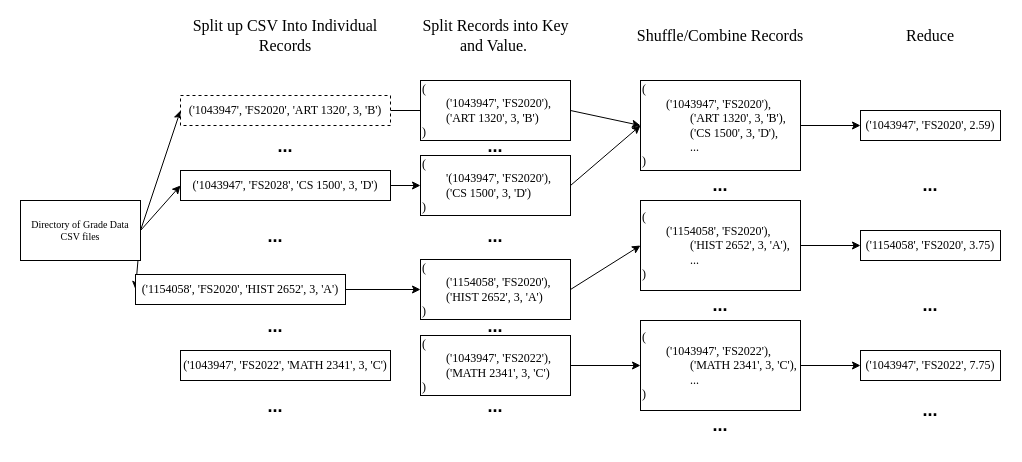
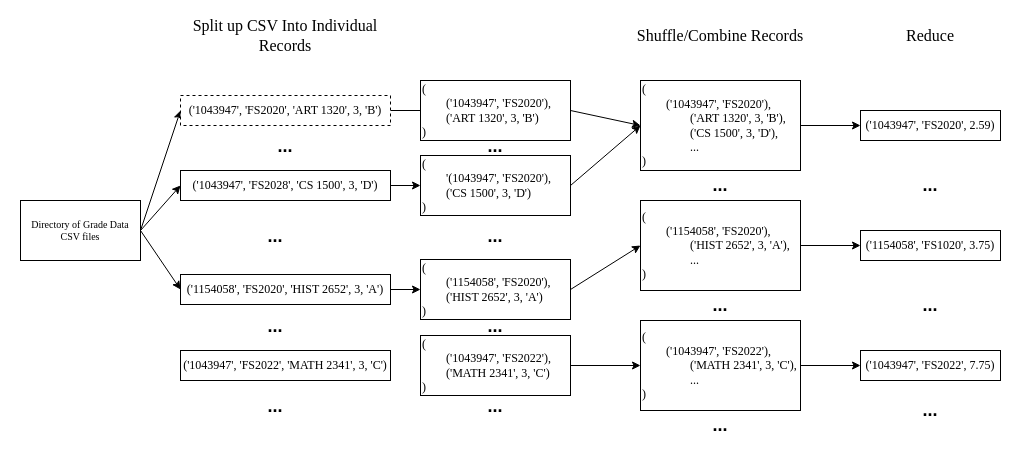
node "Split Records into Key and Value.": removed
node "('1154058', 'FS2020', 3.75)": label "('1154058', 'FS2020', 3.75)" -> "('1154058', 'FS1020', 3.75)"
node "('1154058', 'FS2020', 'HIST 2652', 3, 'A')": moved (241, 290) -> (286, 290)
